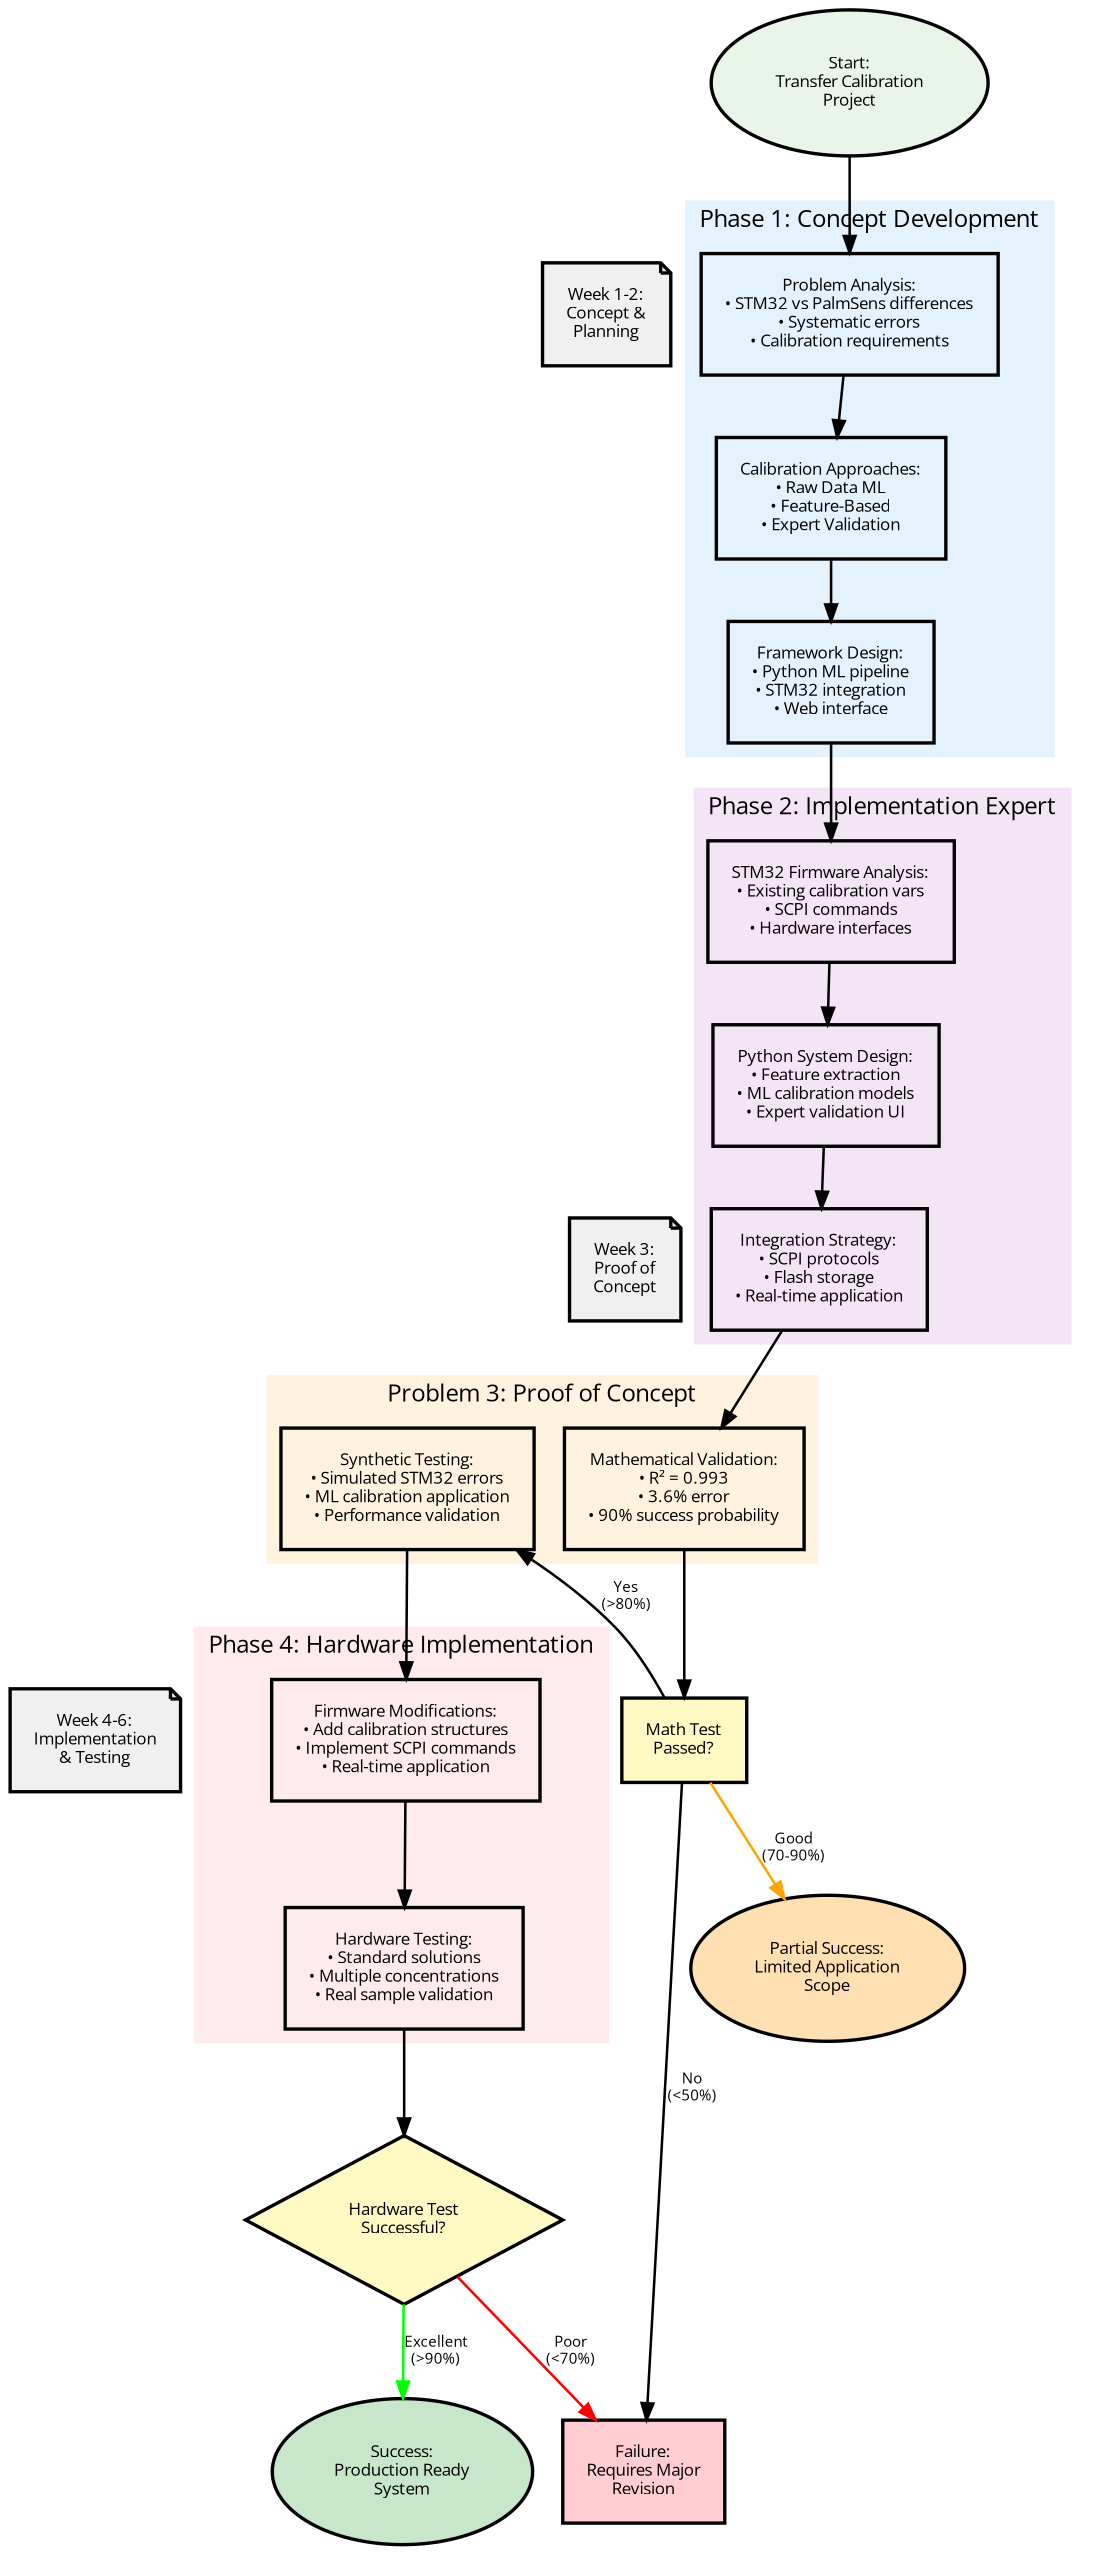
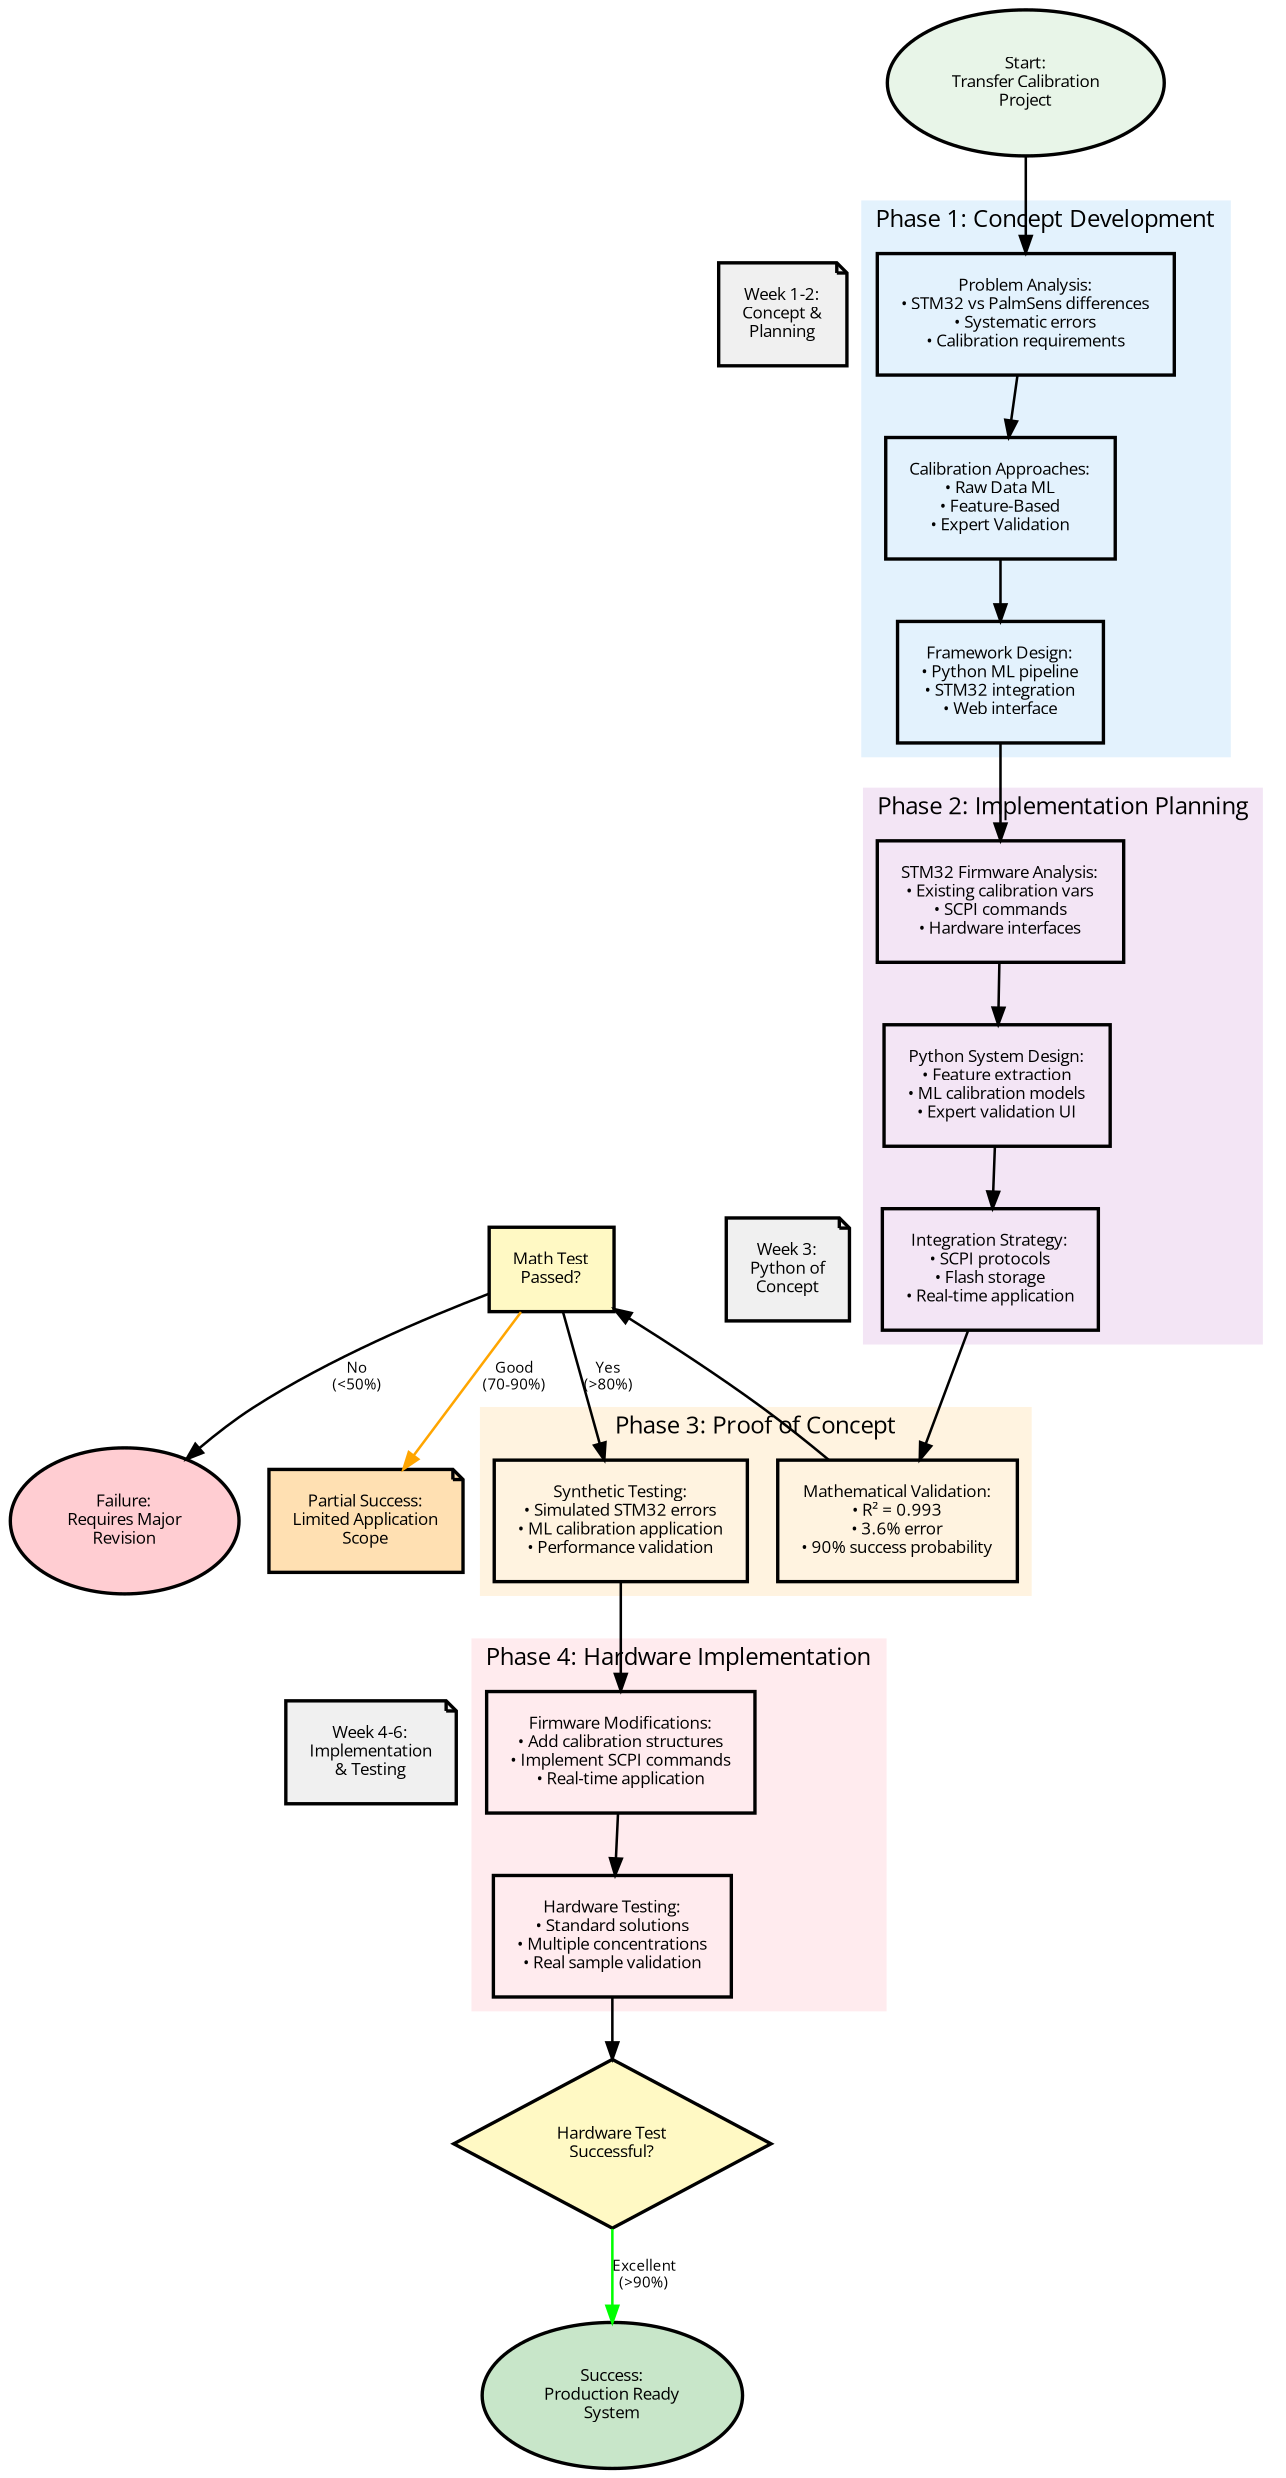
cluster "Phase 2: Implementation Expert": label "Phase 2: Implementation Expert" -> "Phase 2: Implementation Planning"
node "Week 3: Proof of Concept": label "Week 3: Proof of Concept" -> "Week 3: Python of Concept"
cluster "Problem 3: Proof of Concept": label "Problem 3: Proof of Concept" -> "Phase 3: Proof of Concept"
node "Partial Success: Limited Application Scope": shape ellipse -> note
edge "Hardware Test Successful?" -> "Failure: Requires Major Revision": removed, label "Poor (<70%)"
node "Failure: Requires Major Revision": shape box -> ellipse
